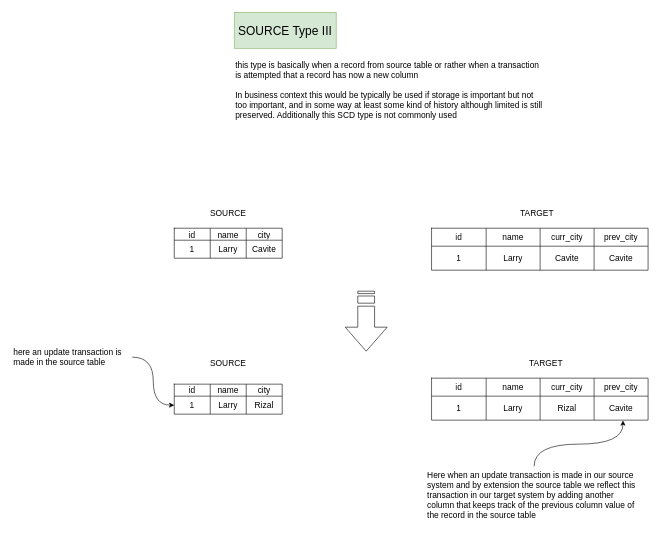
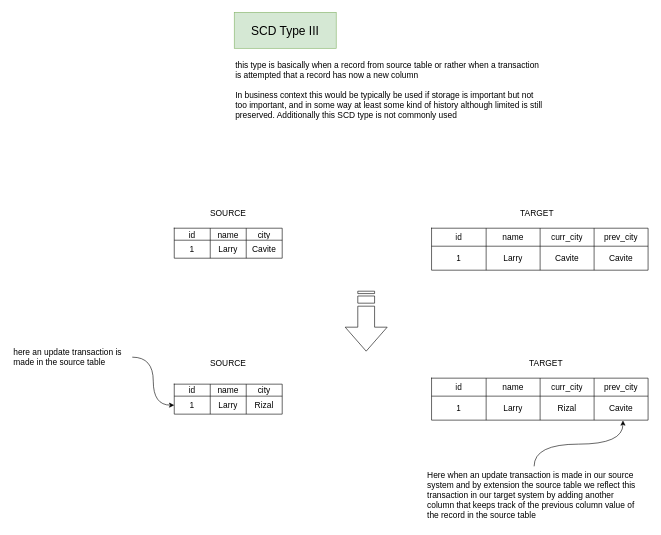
node "SOURCE Type III": label "SOURCE Type III" -> "SCD Type III"
